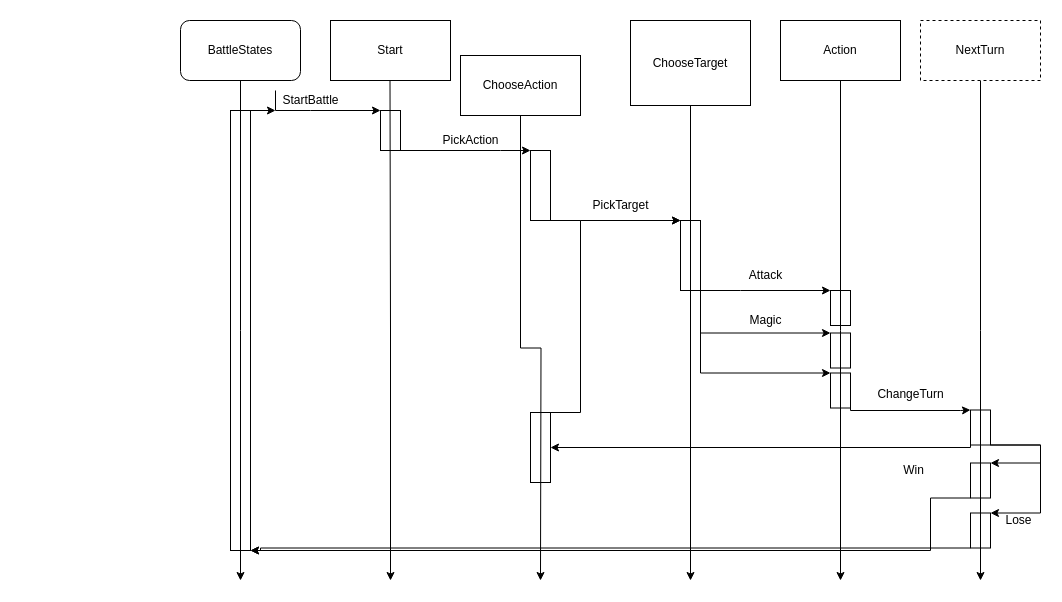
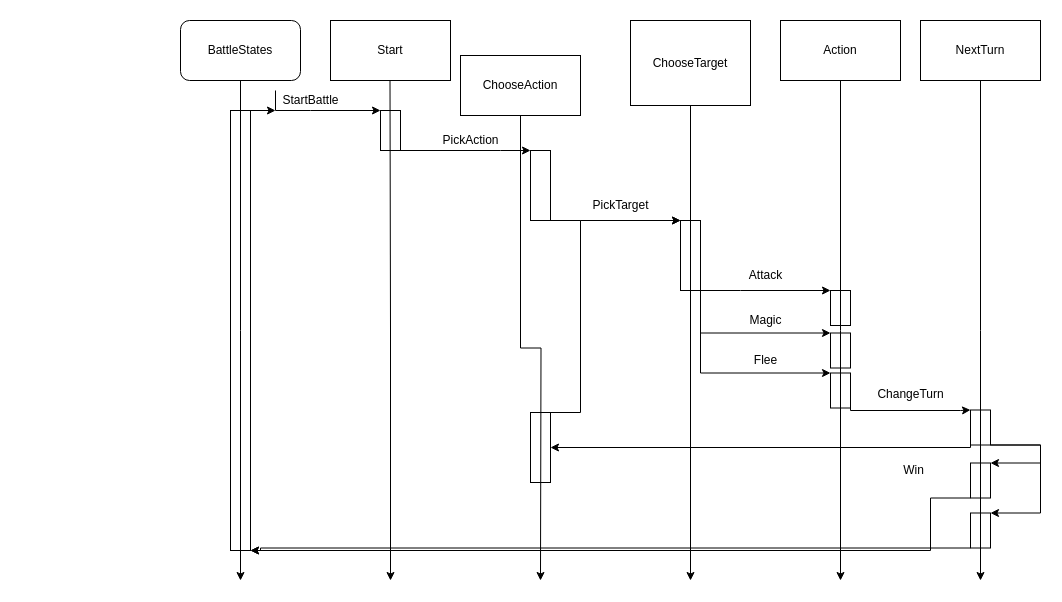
node "NextTurn": style dashed -> solid
node "Flee": added
node "Lose": removed
